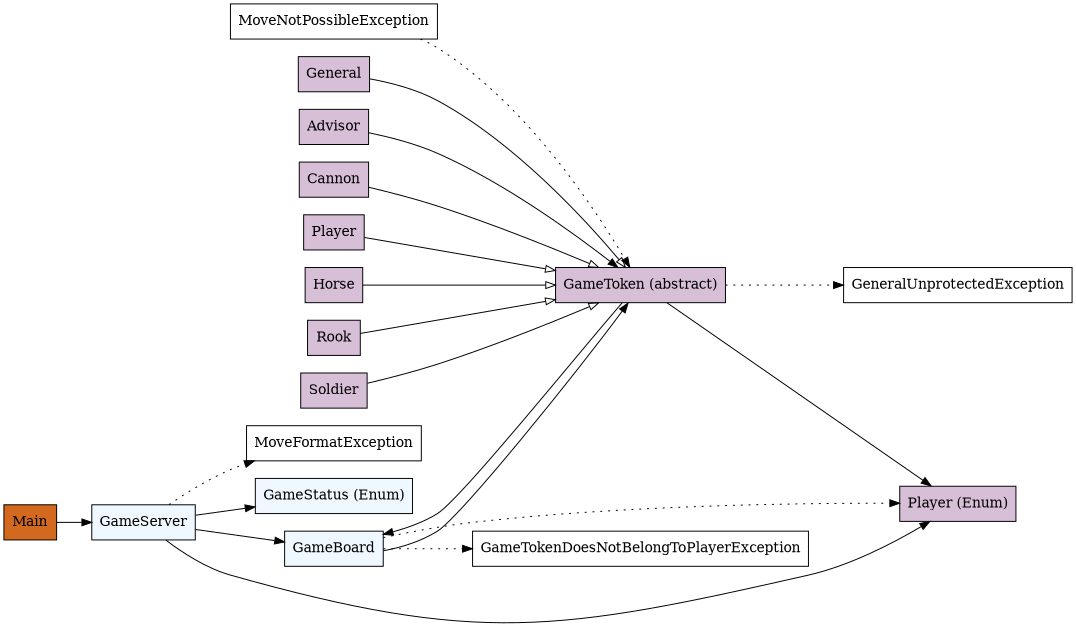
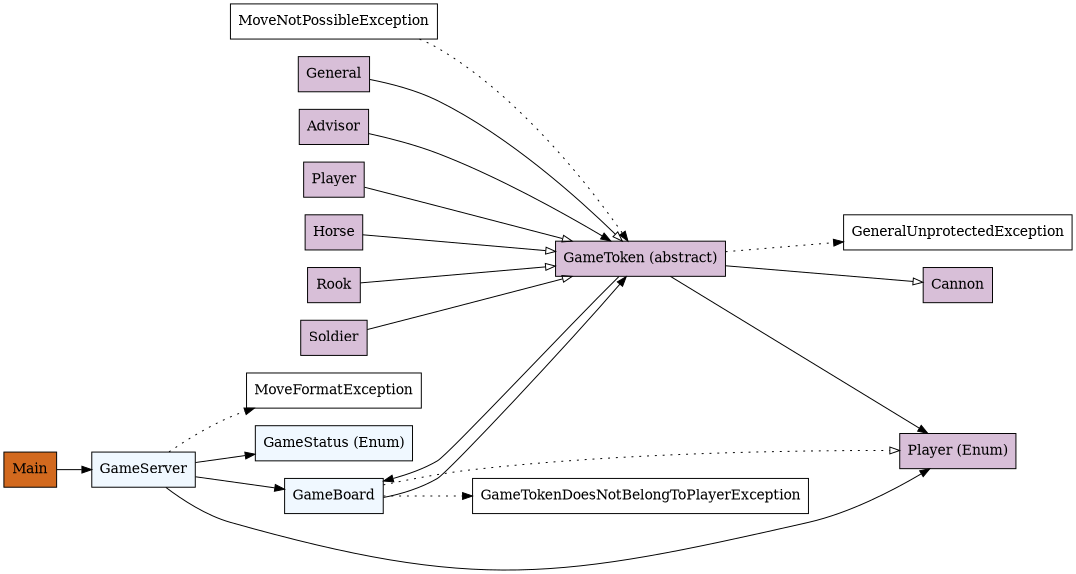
edge "Cannon" -> "GameToken (abstract)": reversed
edge "GameBoard" -> "Player (Enum)": arrowhead normal -> empty
